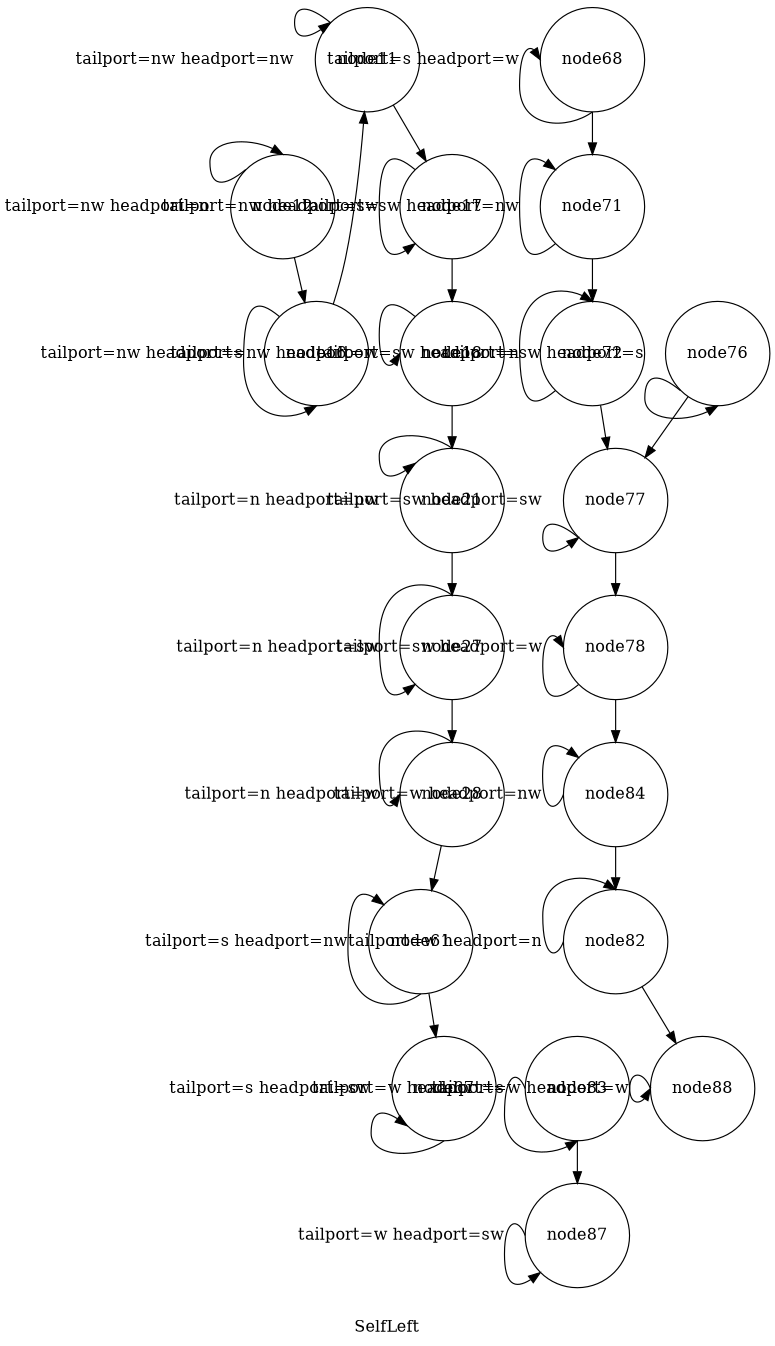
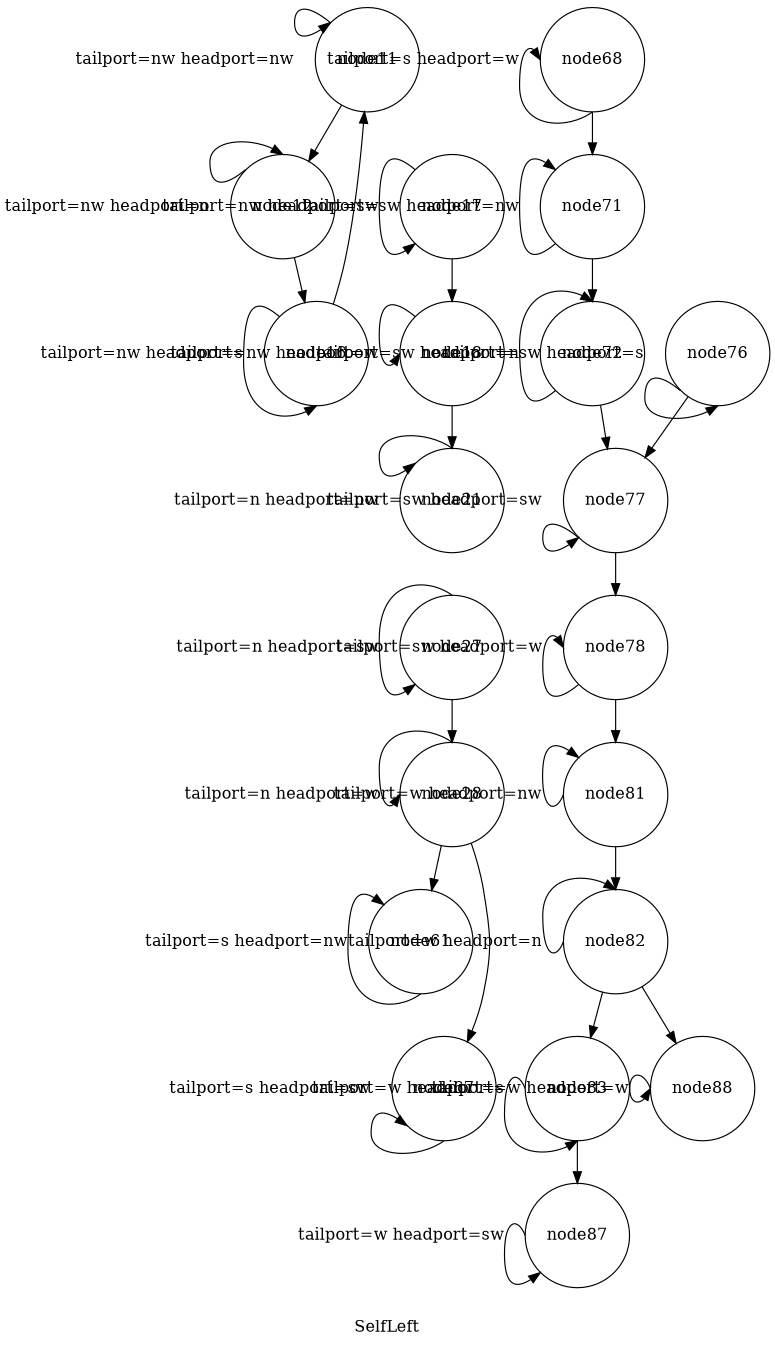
edge "node11" -> "node17": now "node11" -> "node12"
edge "node21" -> "node27": removed
node "node84": label "node84" -> "node81"
edge "node82" -> "node83": added
edge "node61" -> "node67": now "node28" -> "node67"
